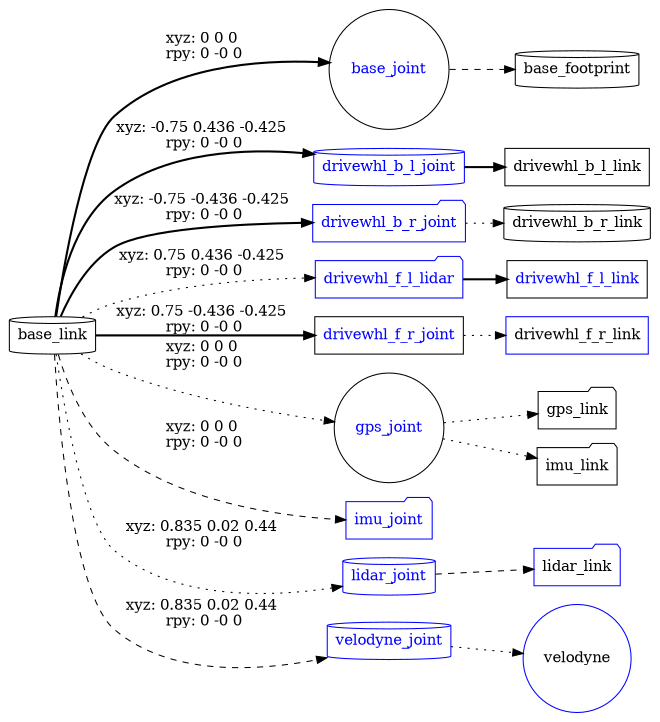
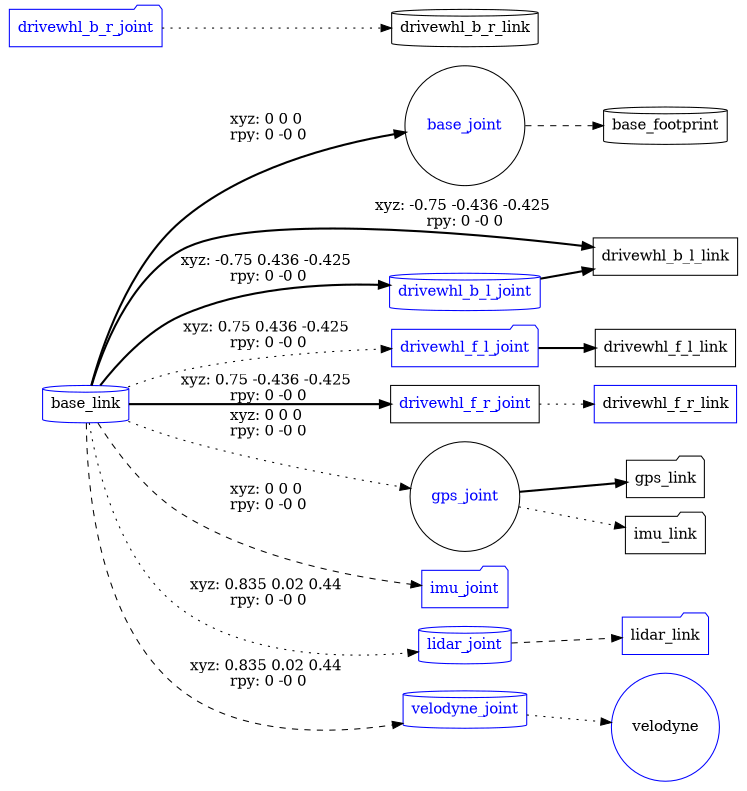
edge "base_link" -> "drivewhl_b_r_joint": now "base_link" -> "drivewhl_b_l_link"
node "drivewhl_f_l_lidar": label "drivewhl_f_l_lidar" -> "drivewhl_f_l_joint"
node "drivewhl_f_l_link": fontcolor blue -> black
node "base_link": color black -> blue
edge "gps_joint" -> "gps_link": style dotted -> bold
